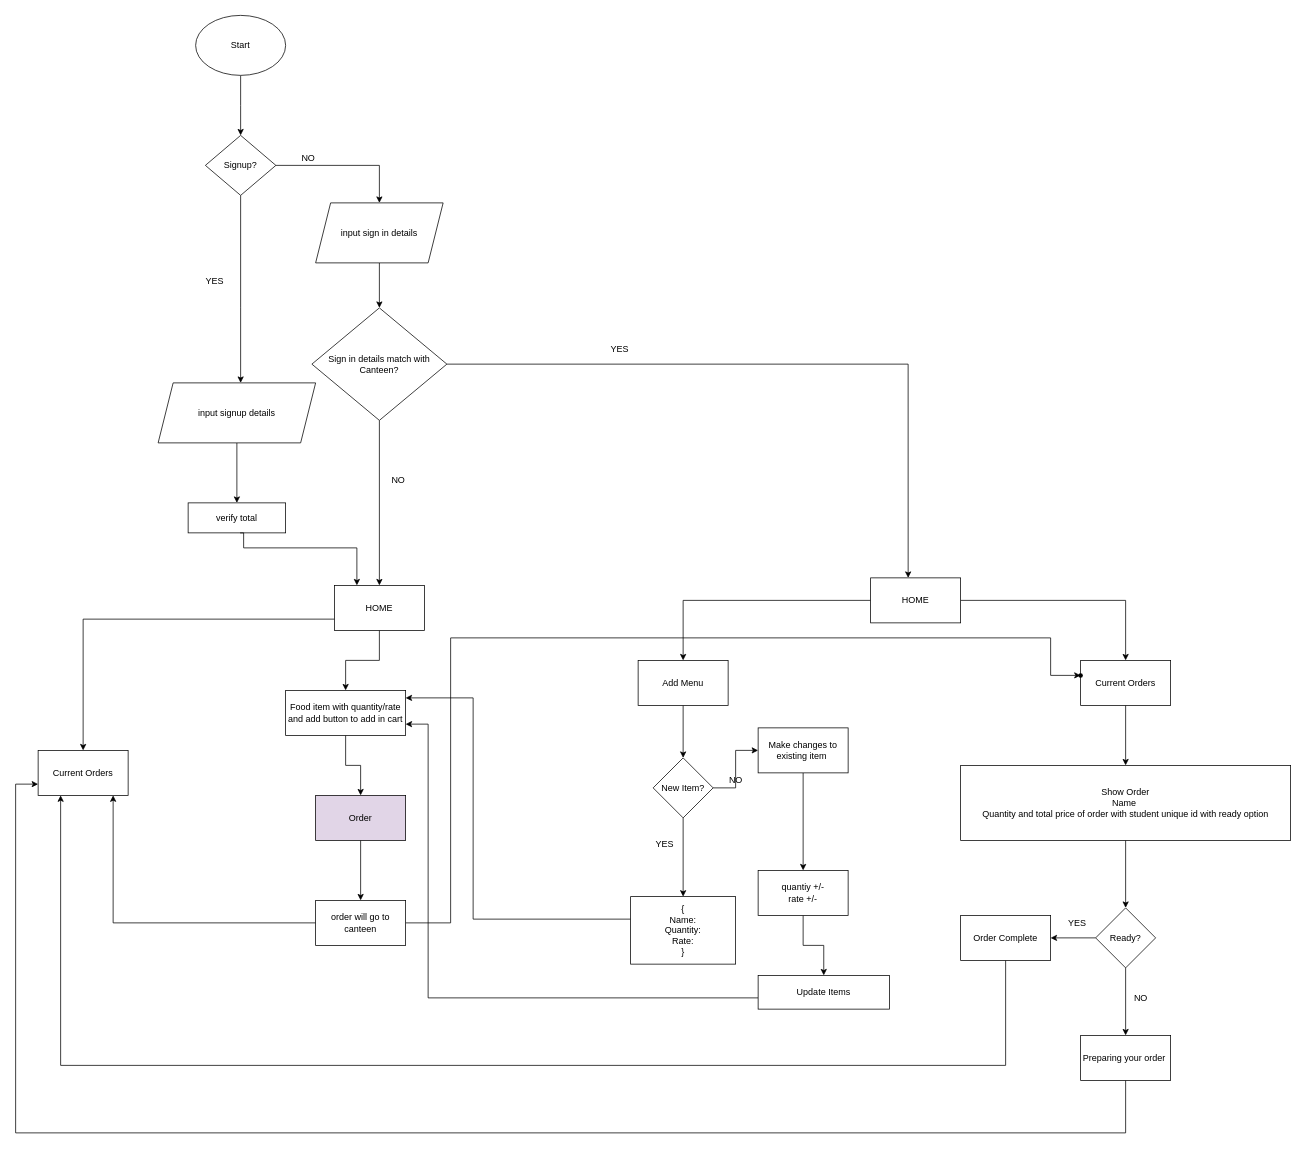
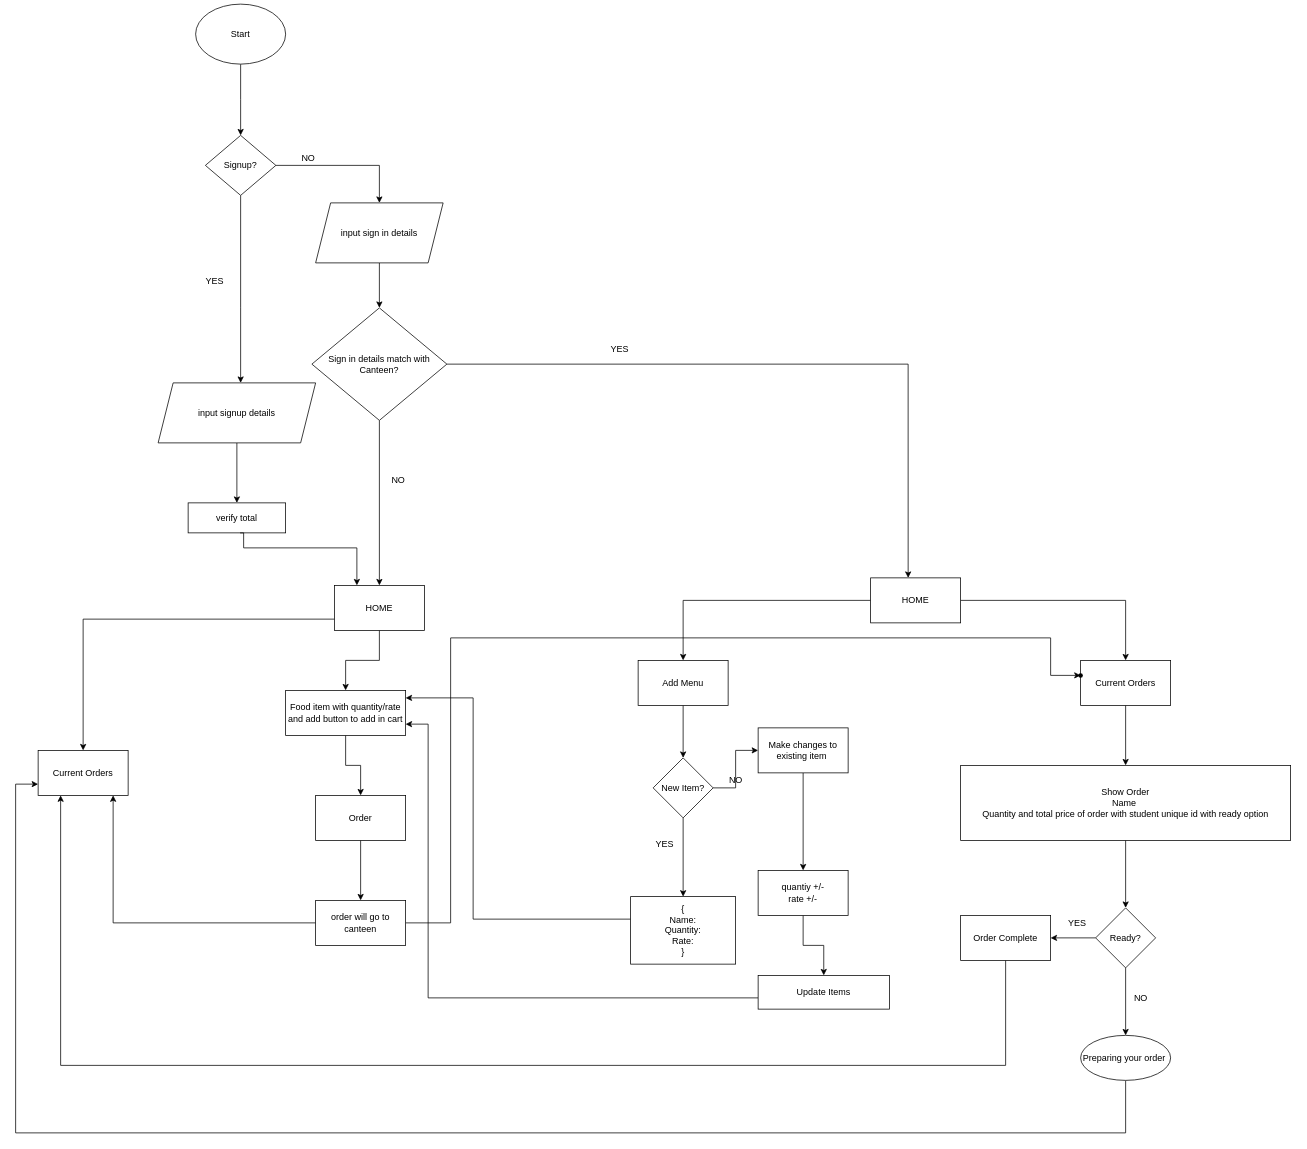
node "Start": moved (240, 45) -> (240, 34)
node "Order": fillcolor #e1d5e7 -> #ffffff
node "Preparing your order": shape rectangle -> ellipse
